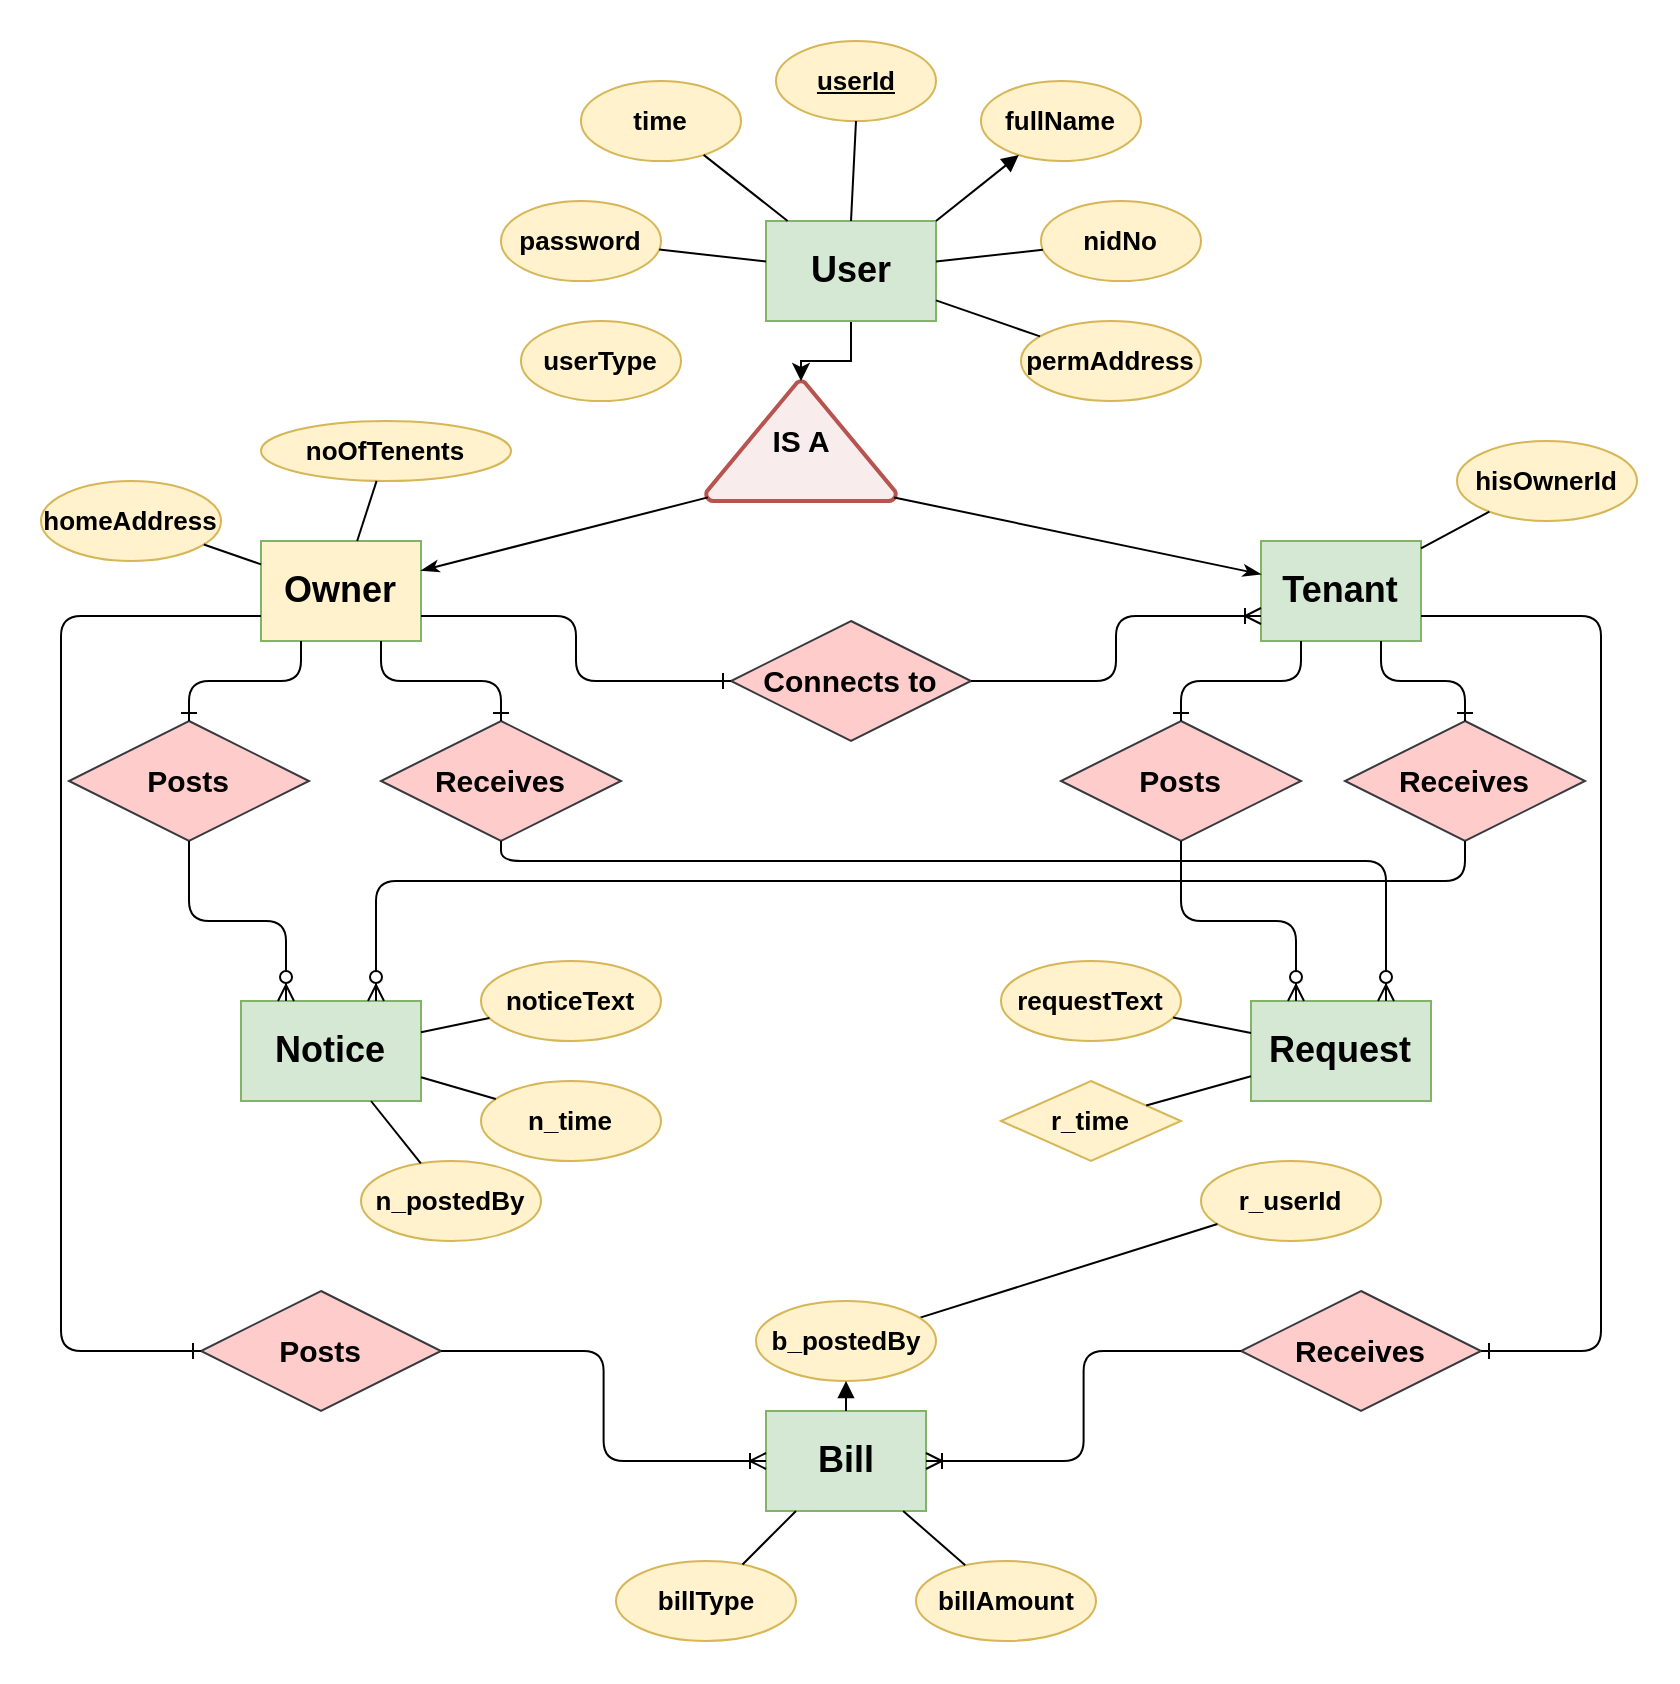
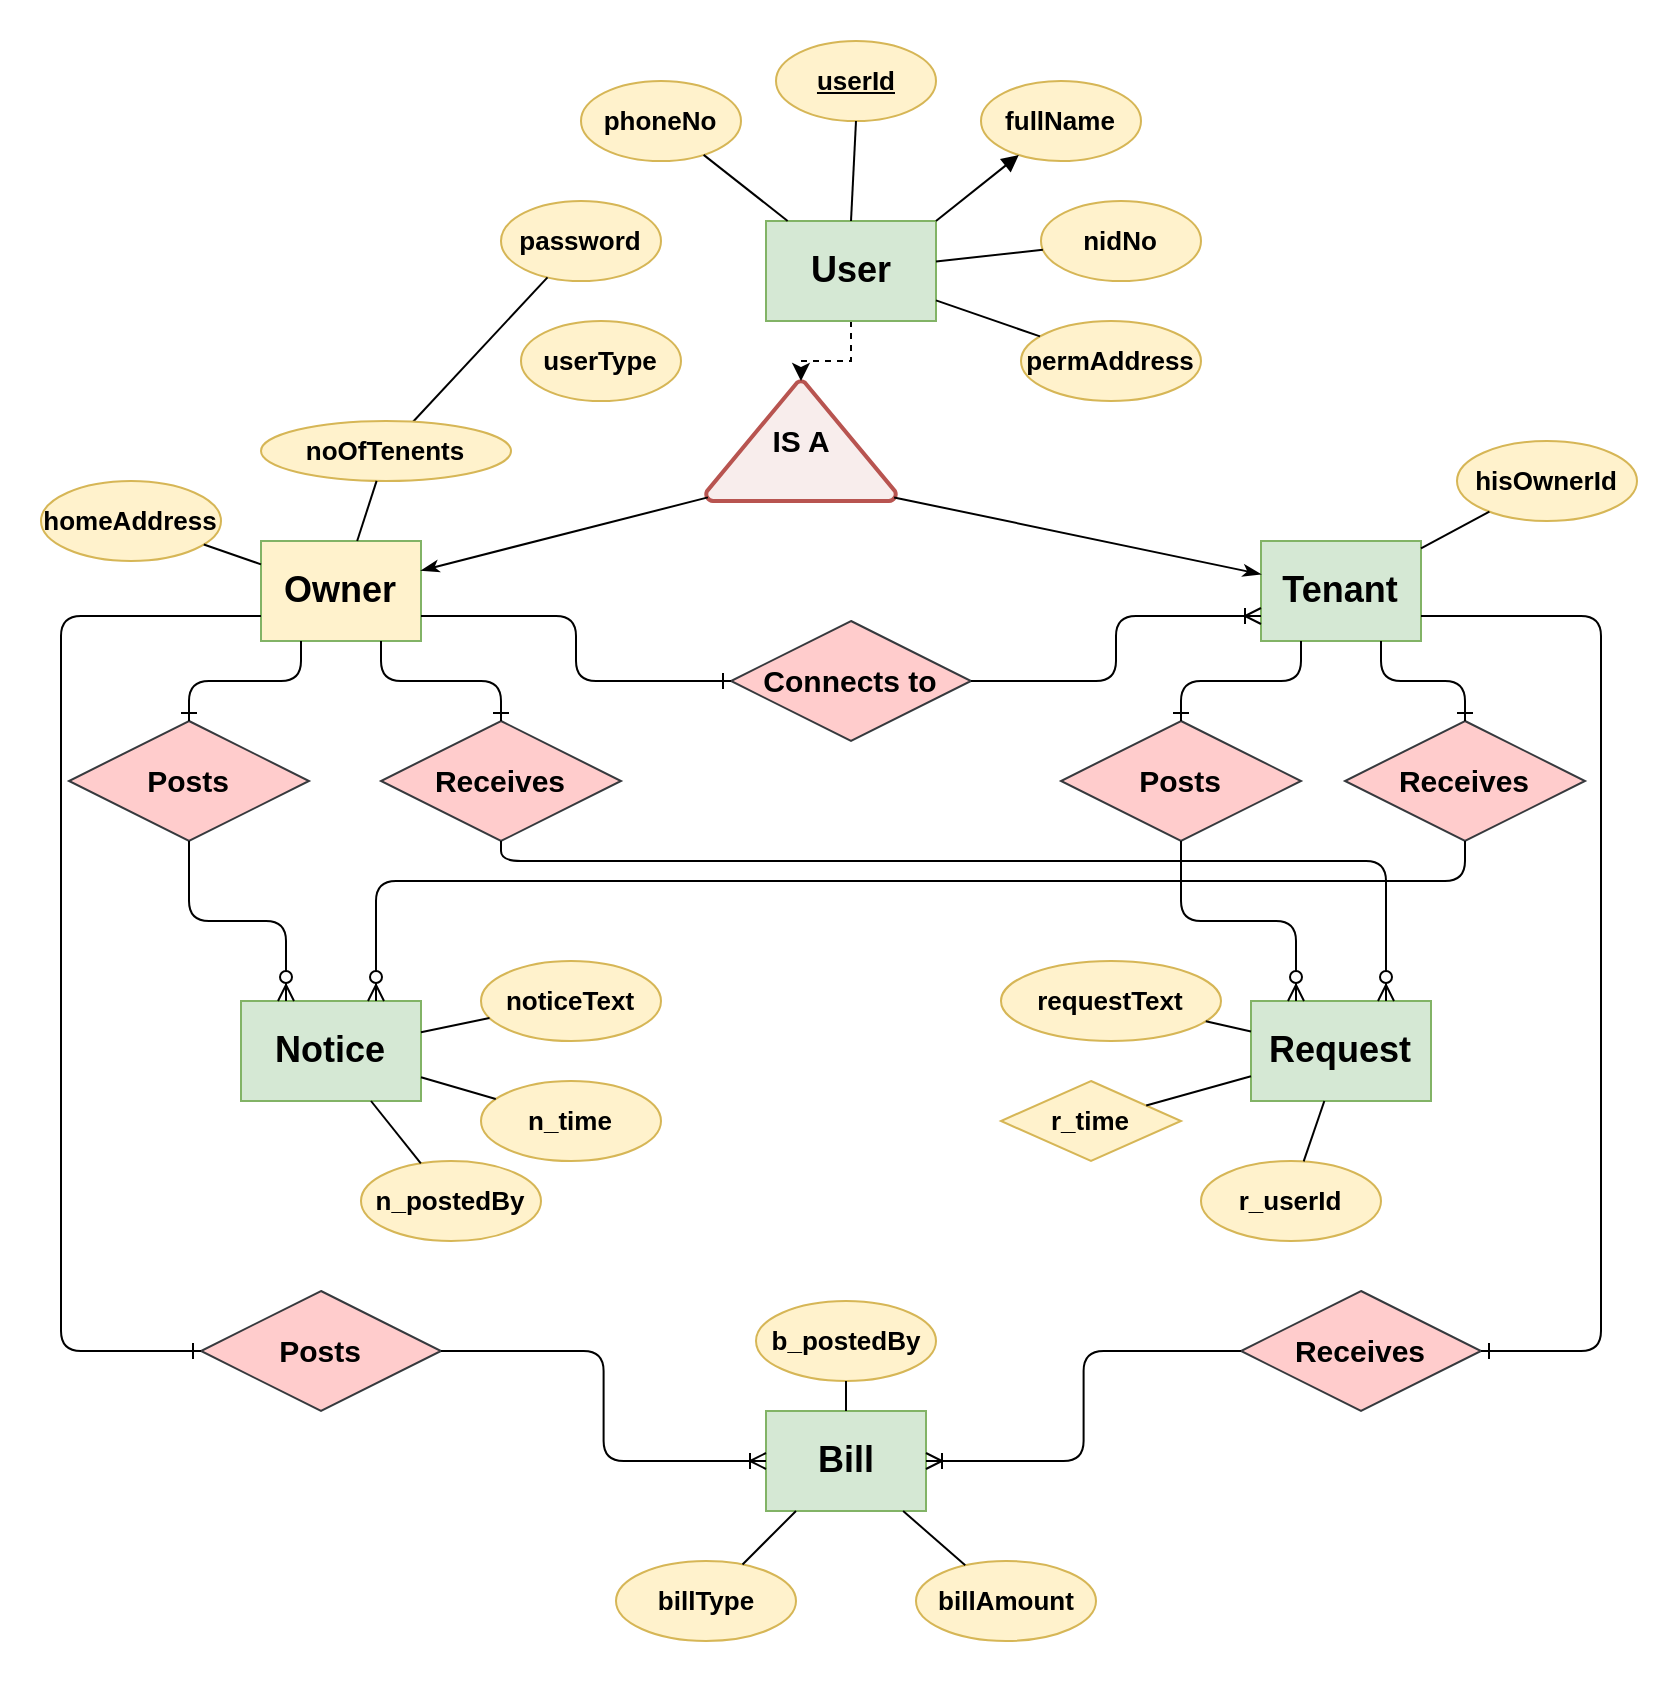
node "time": label "time" -> "phoneNo"
edge "password" -- "User": now "password" -- "noOfTenents"
edge "User" -> "IS A": style solid -> dashed
node "requestText": size 180x80 -> 220x80
edge "r_userId" -- "b_postedBy": now "r_userId" -- "Request"
edge "Bill" -> "b_postedBy": arrowhead block -> none
